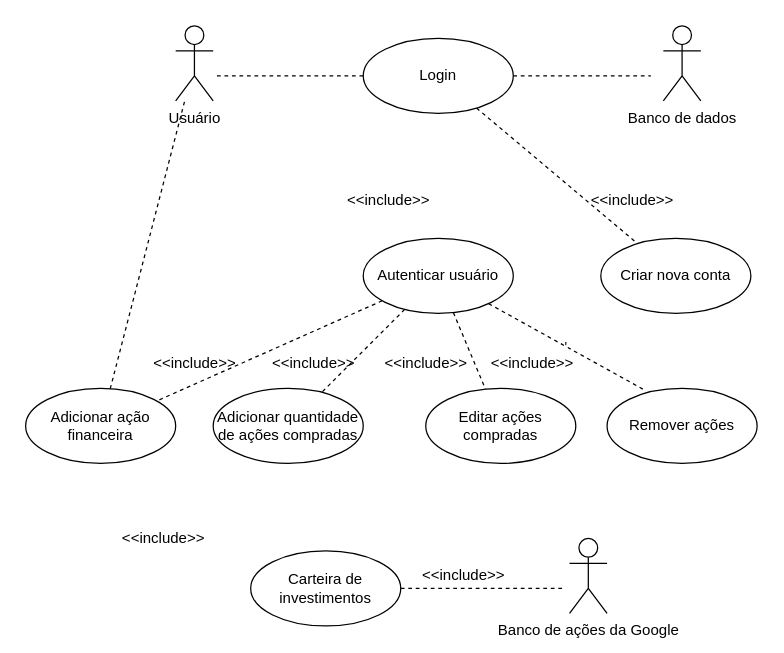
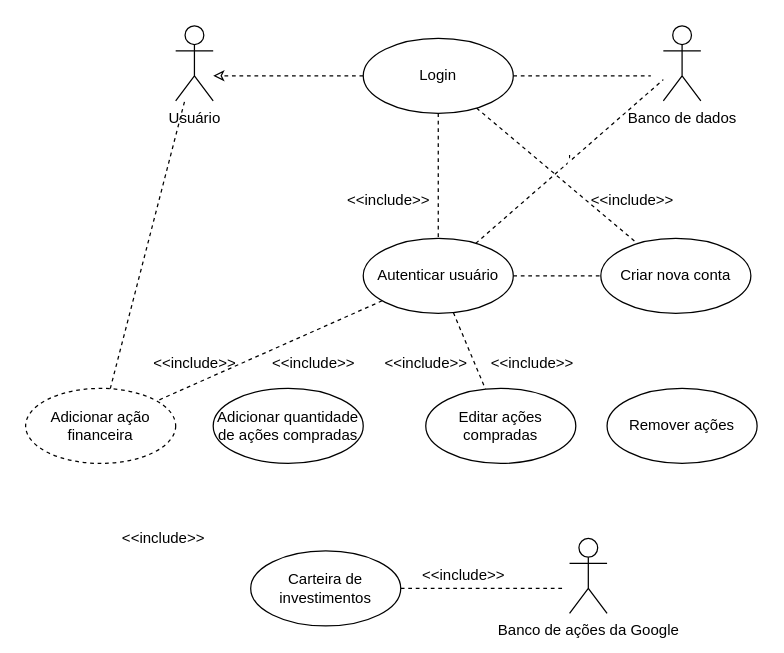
edge "Usuário" -- "Login": arrowhead none -> classic
edge "Login" -- "Autenticar usuário": added
edge "Autenticar usuário" -- "Remover ações": now "Autenticar usuário" -- "Banco de dados"
edge "Autenticar usuário" -- "Adicionar quantidade de ações compradas": now "Autenticar usuário" -- "Criar nova conta"
node "Adicionar ação financeira": style solid -> dashed
